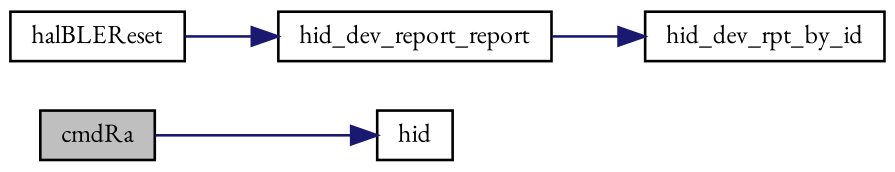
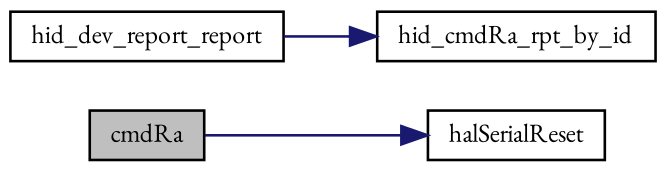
node "halBLEReset": removed
node "hid_dev_rpt_by_id": label "hid_dev_rpt_by_id" -> "hid_cmdRa_rpt_by_id"
node "hid": label "hid" -> "halSerialReset"
